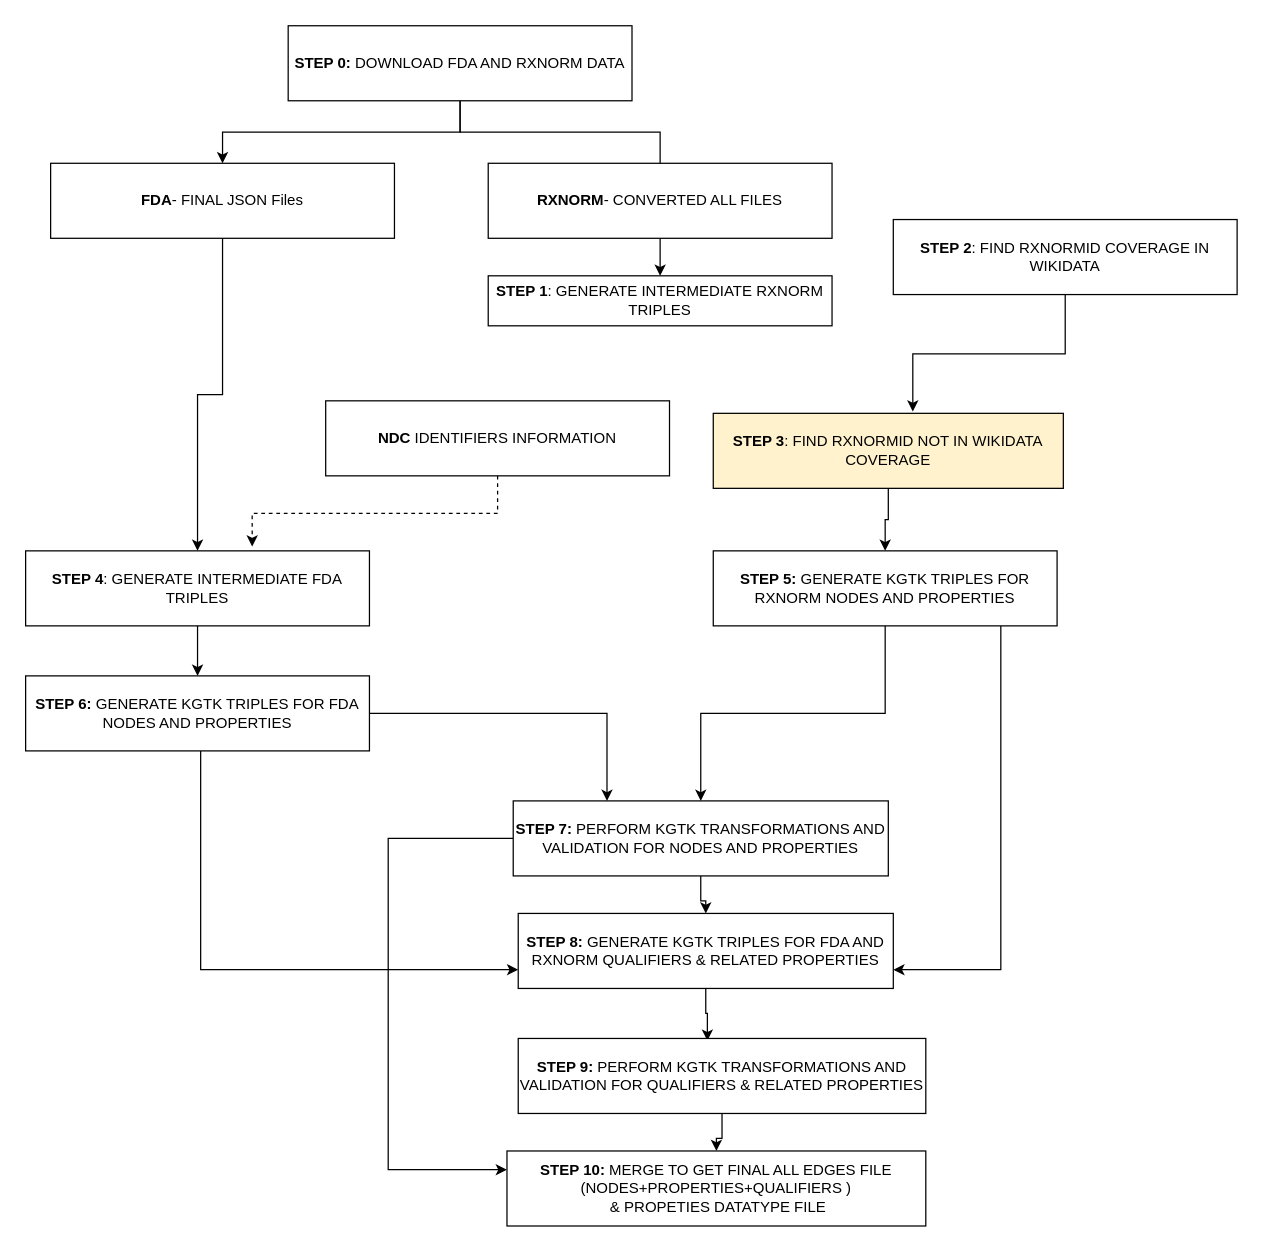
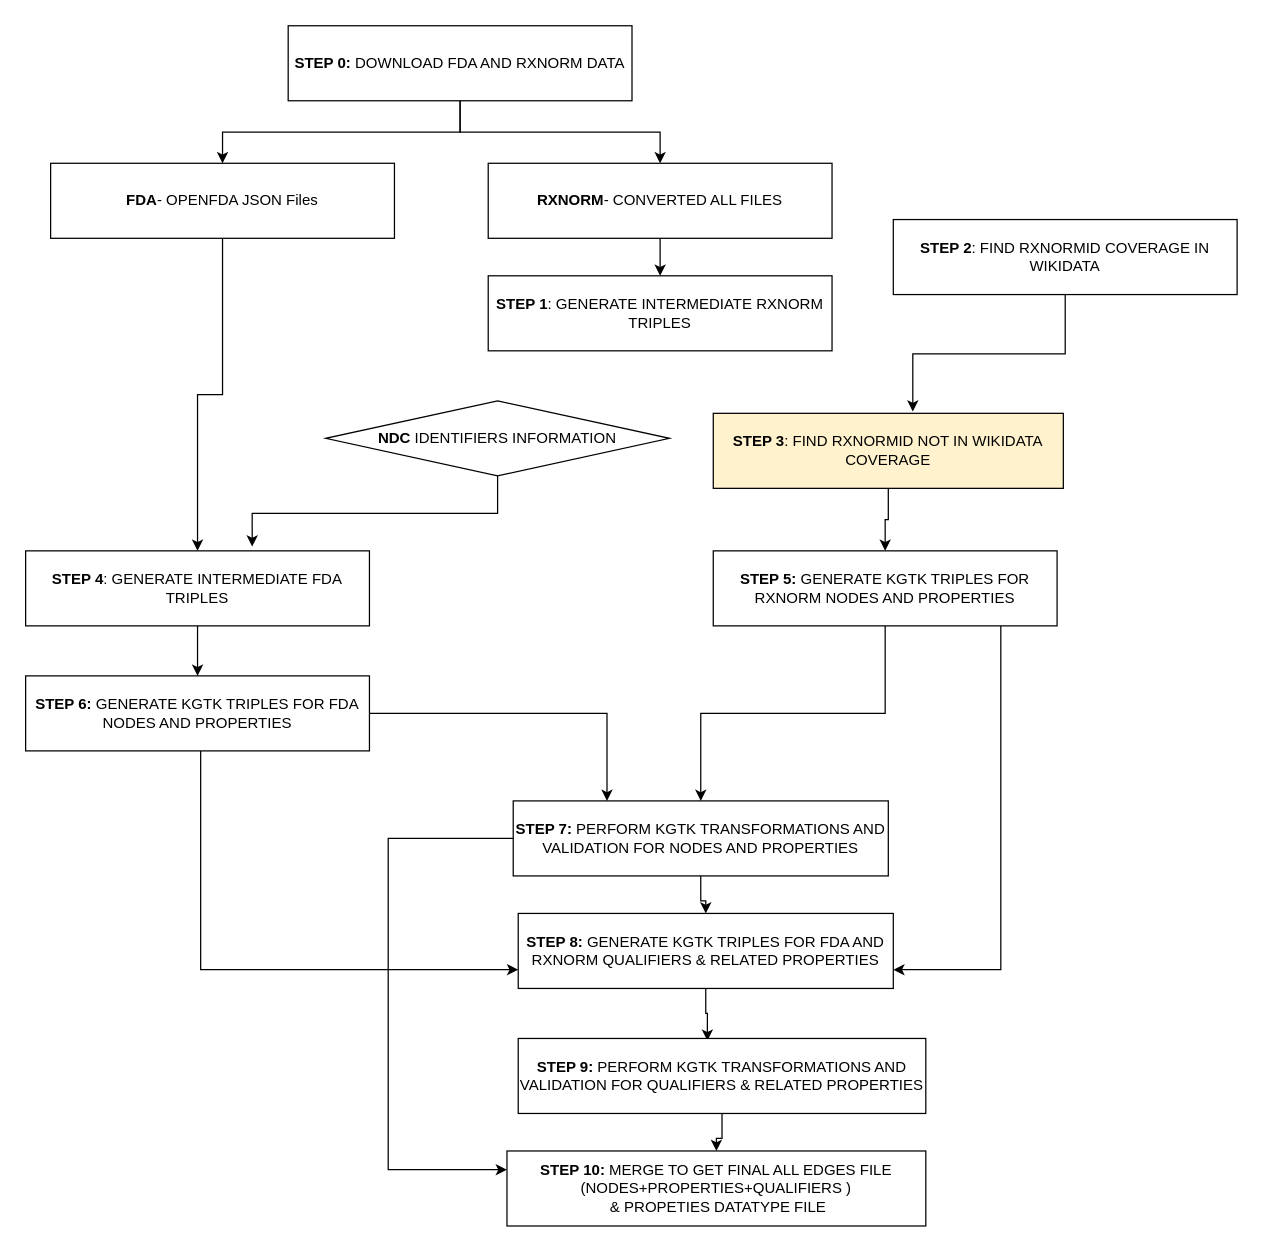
edge "STEP 0: DOWNLOAD FDA AND RXNORM DATA" -- "RXNORM- CONVERTED ALL FILES": arrowhead none -> classic
node "FDA- FINAL JSON Files": label "FDA- FINAL JSON Files" -> "FDA- OPENFDA JSON Files"
node "STEP 1: GENERATE INTERMEDIATE RXNORM TRIPLES": size 344x50 -> 344x75
node "NDC IDENTIFIERS INFORMATION": shape rectangle -> diamond
edge "NDC IDENTIFIERS INFORMATION" -> "STEP 4: GENERATE INTERMEDIATE FDA TRIPLES": style dashed -> solid
